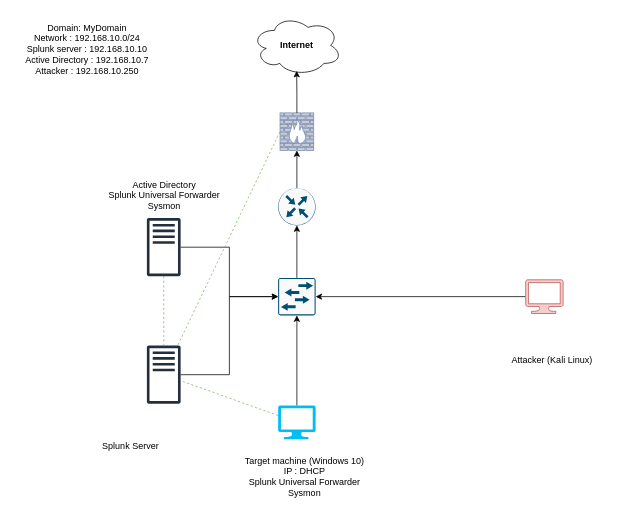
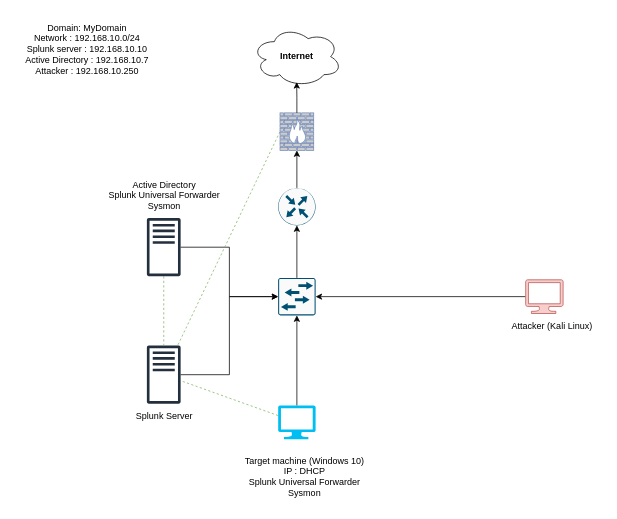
node "Internet": moved (297, 45) -> (297, 57)
node "Attacker (Kali Linux)": moved (552, 360) -> (552, 327)
node "Splunk Server": moved (130, 447) -> (164, 417)
